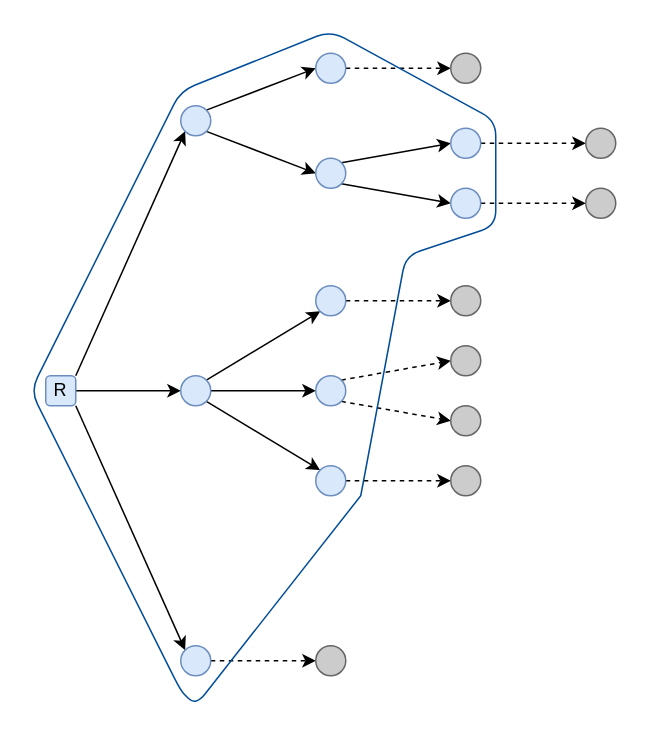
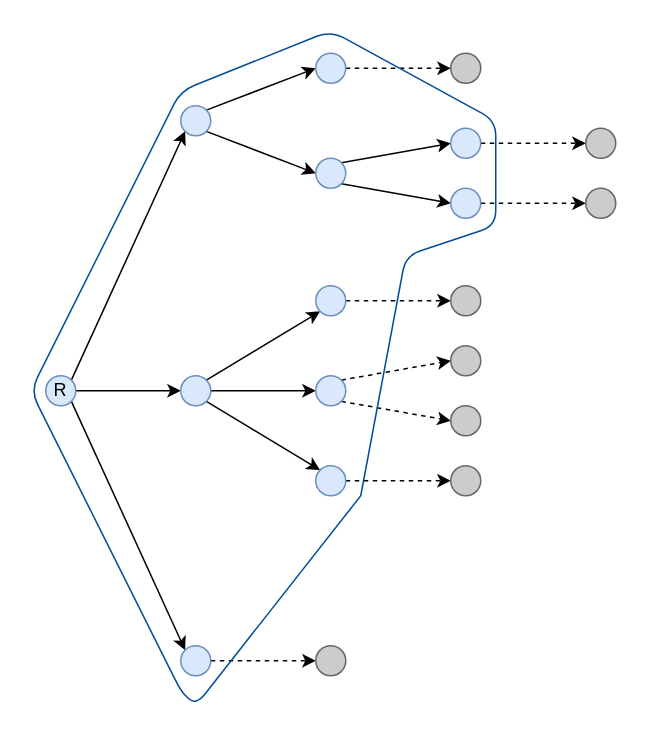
node "R": shape rounded rectangle -> ellipse
